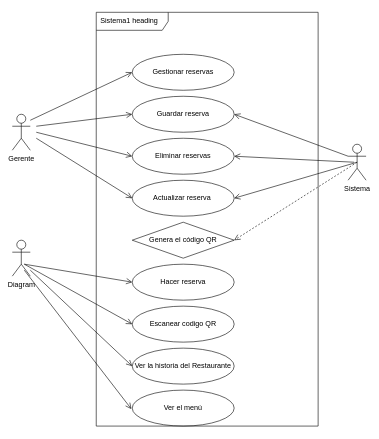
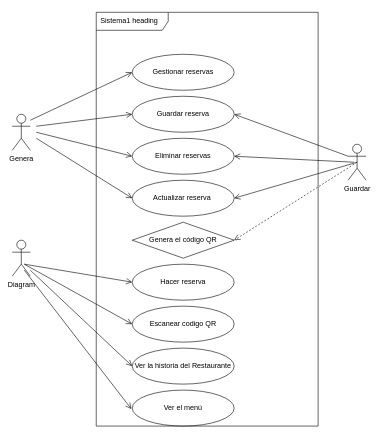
node "Gerente": label "Gerente" -> "Genera"
node "Sistema": label "Sistema" -> "Guardar"
